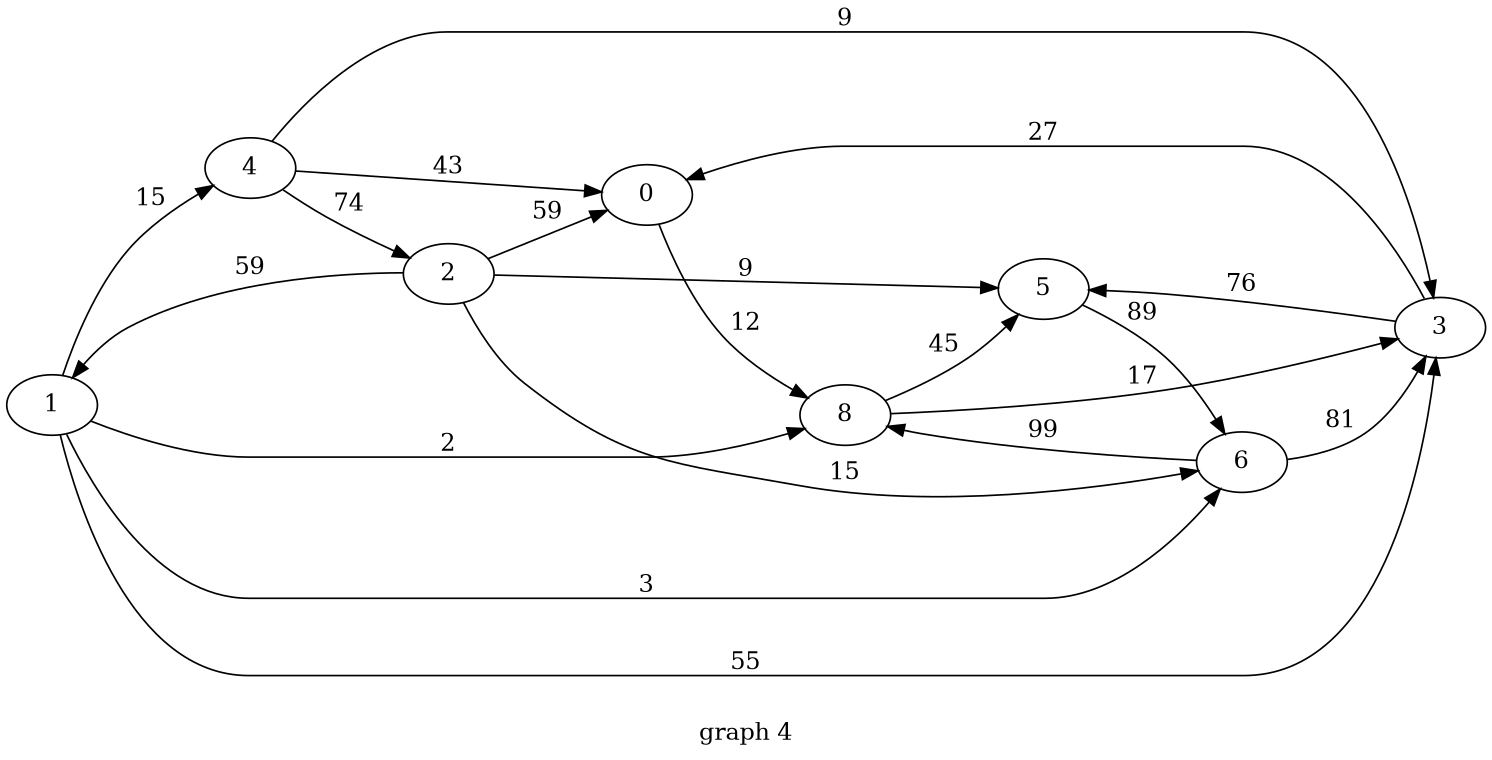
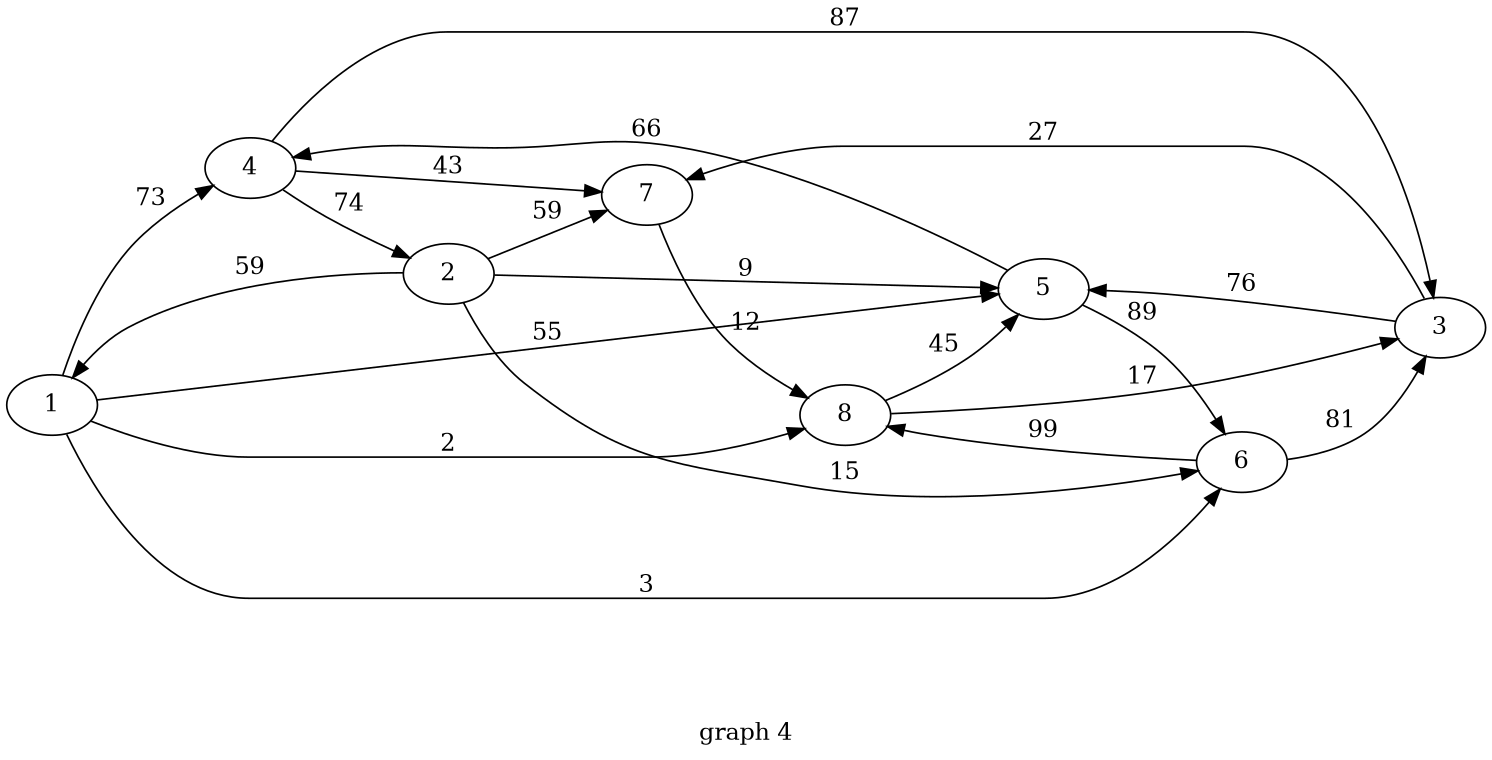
edge "4" -> "3": label " 9 " -> " 87 "
edge "5" -> "4": added, label "66"
node "0": label "0" -> "7"
edge "1" -> "4": label " 15 " -> " 73 "
edge "1" -> "3": now "1" -> "5"
